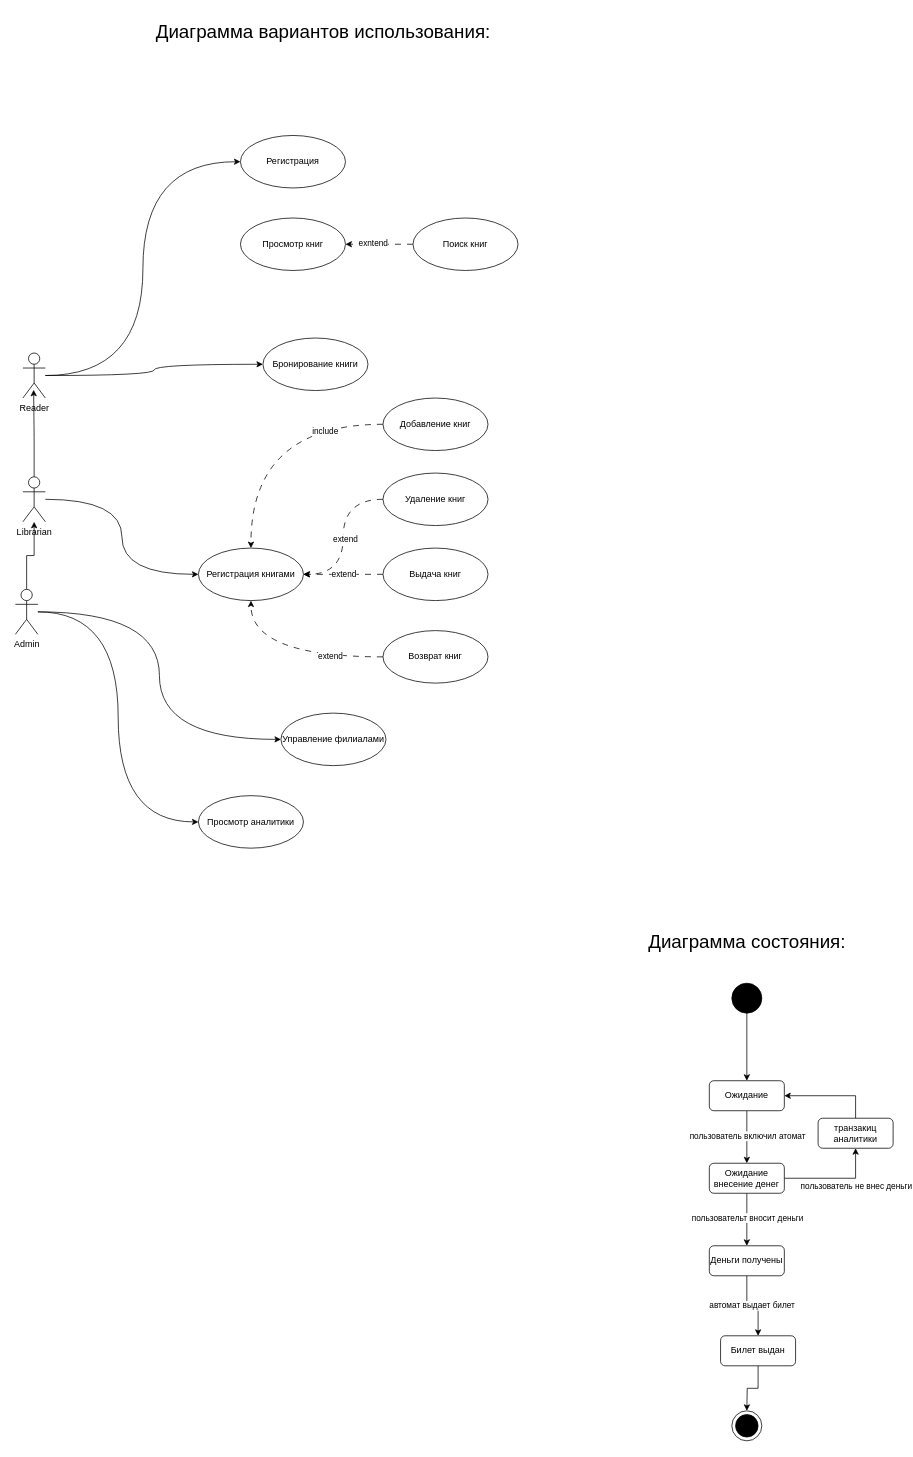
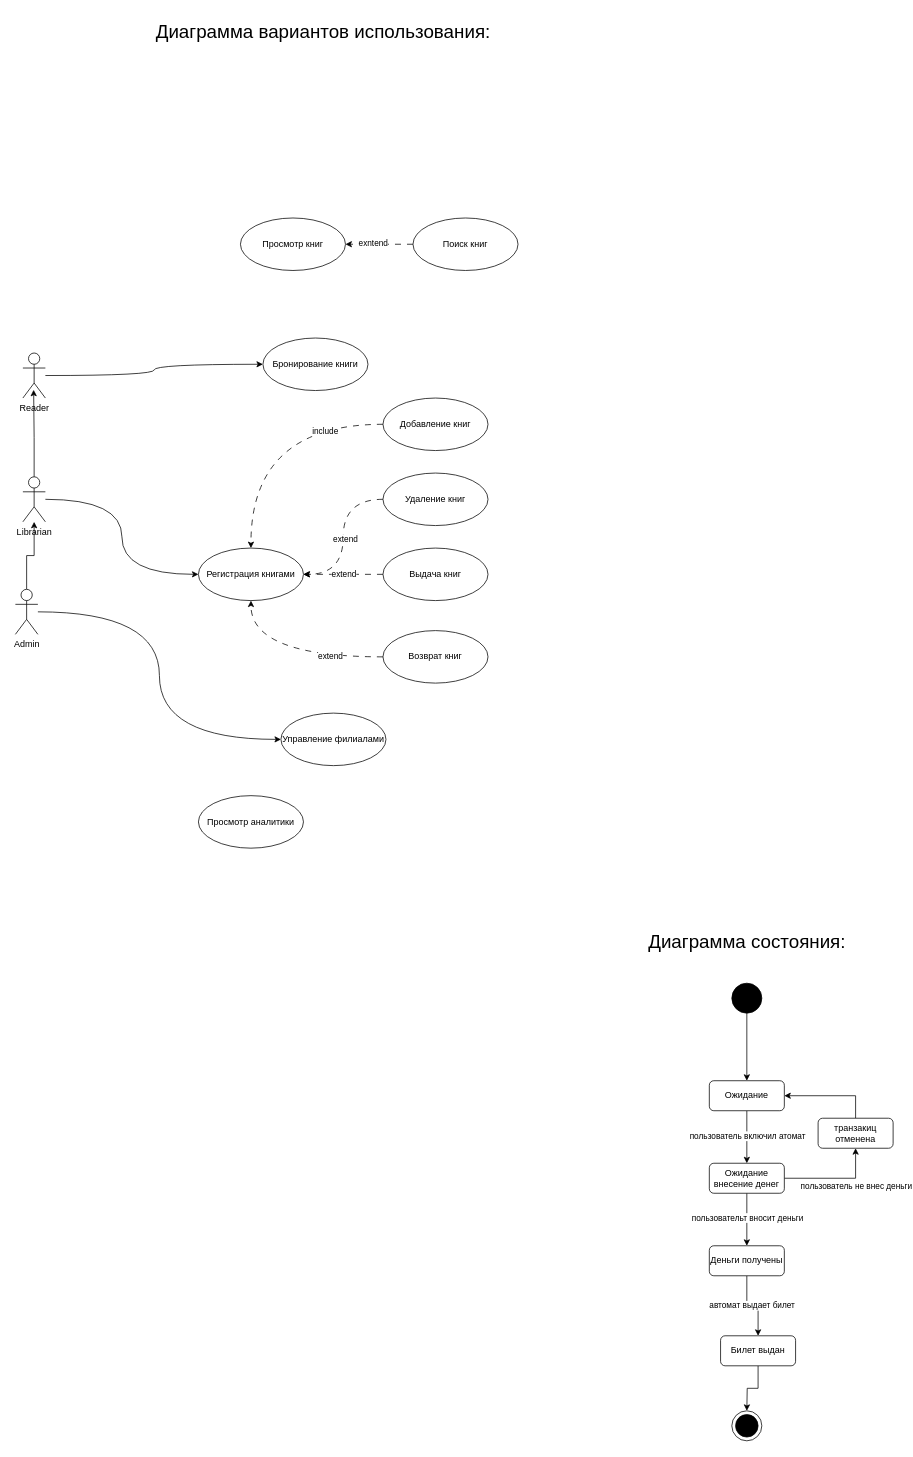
node "Регистрация": removed
edge "Reader" -> "Регистрация": removed
edge "Admin" -> "Просмотр аналитики": removed
node "транзакиц аналитики": label "транзакиц аналитики" -> "транзакиц отменена"
